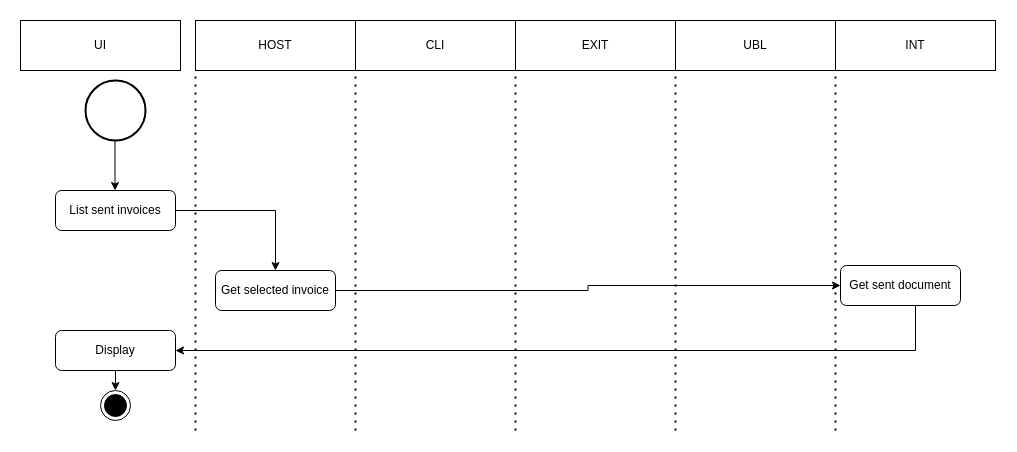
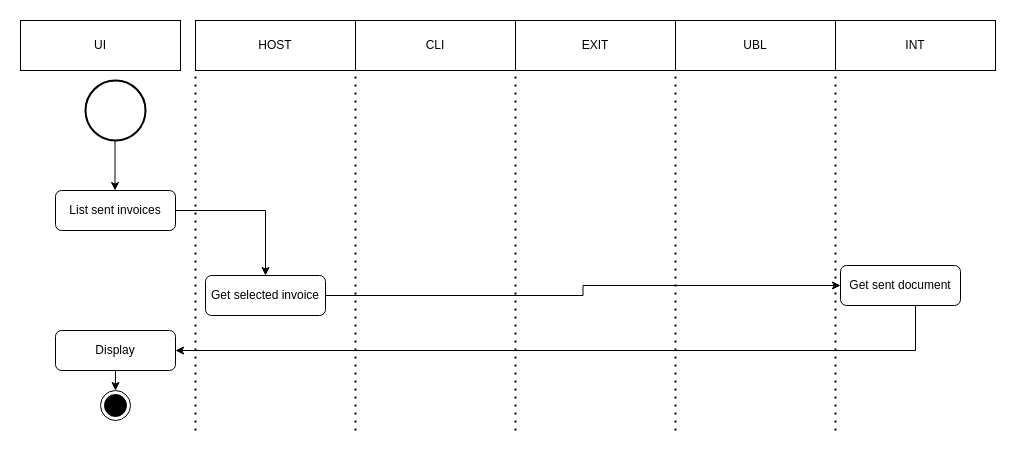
node "Get selected invoice": moved (276, 291) -> (266, 296)
